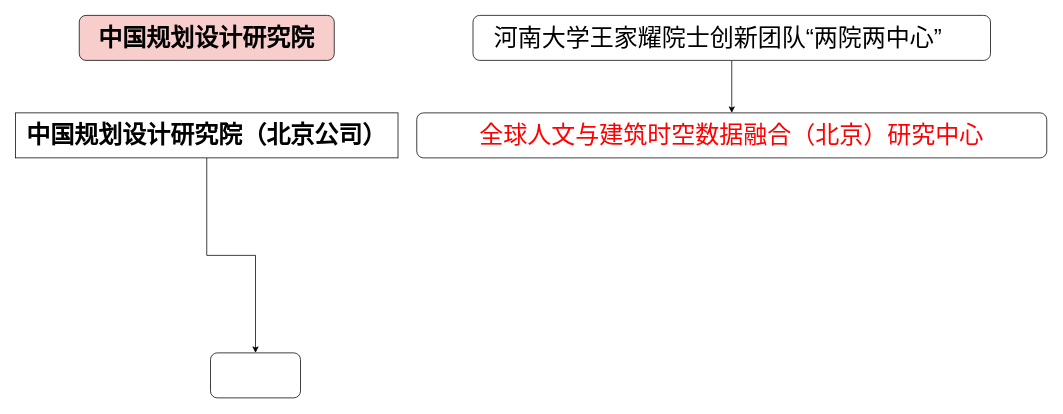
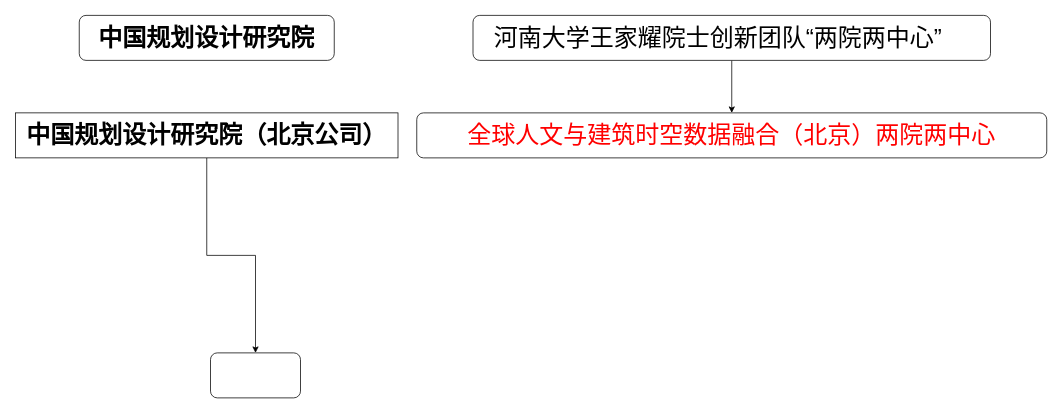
node "中国规划设计研究院": fillcolor #f8cecc -> #ffffff
node "全球人文与建筑时空数据融合（北京）研究中心": label "全球人文与建筑时空数据融合（北京）研究中心" -> "全球人文与建筑时空数据融合（北京）两院两中心"
